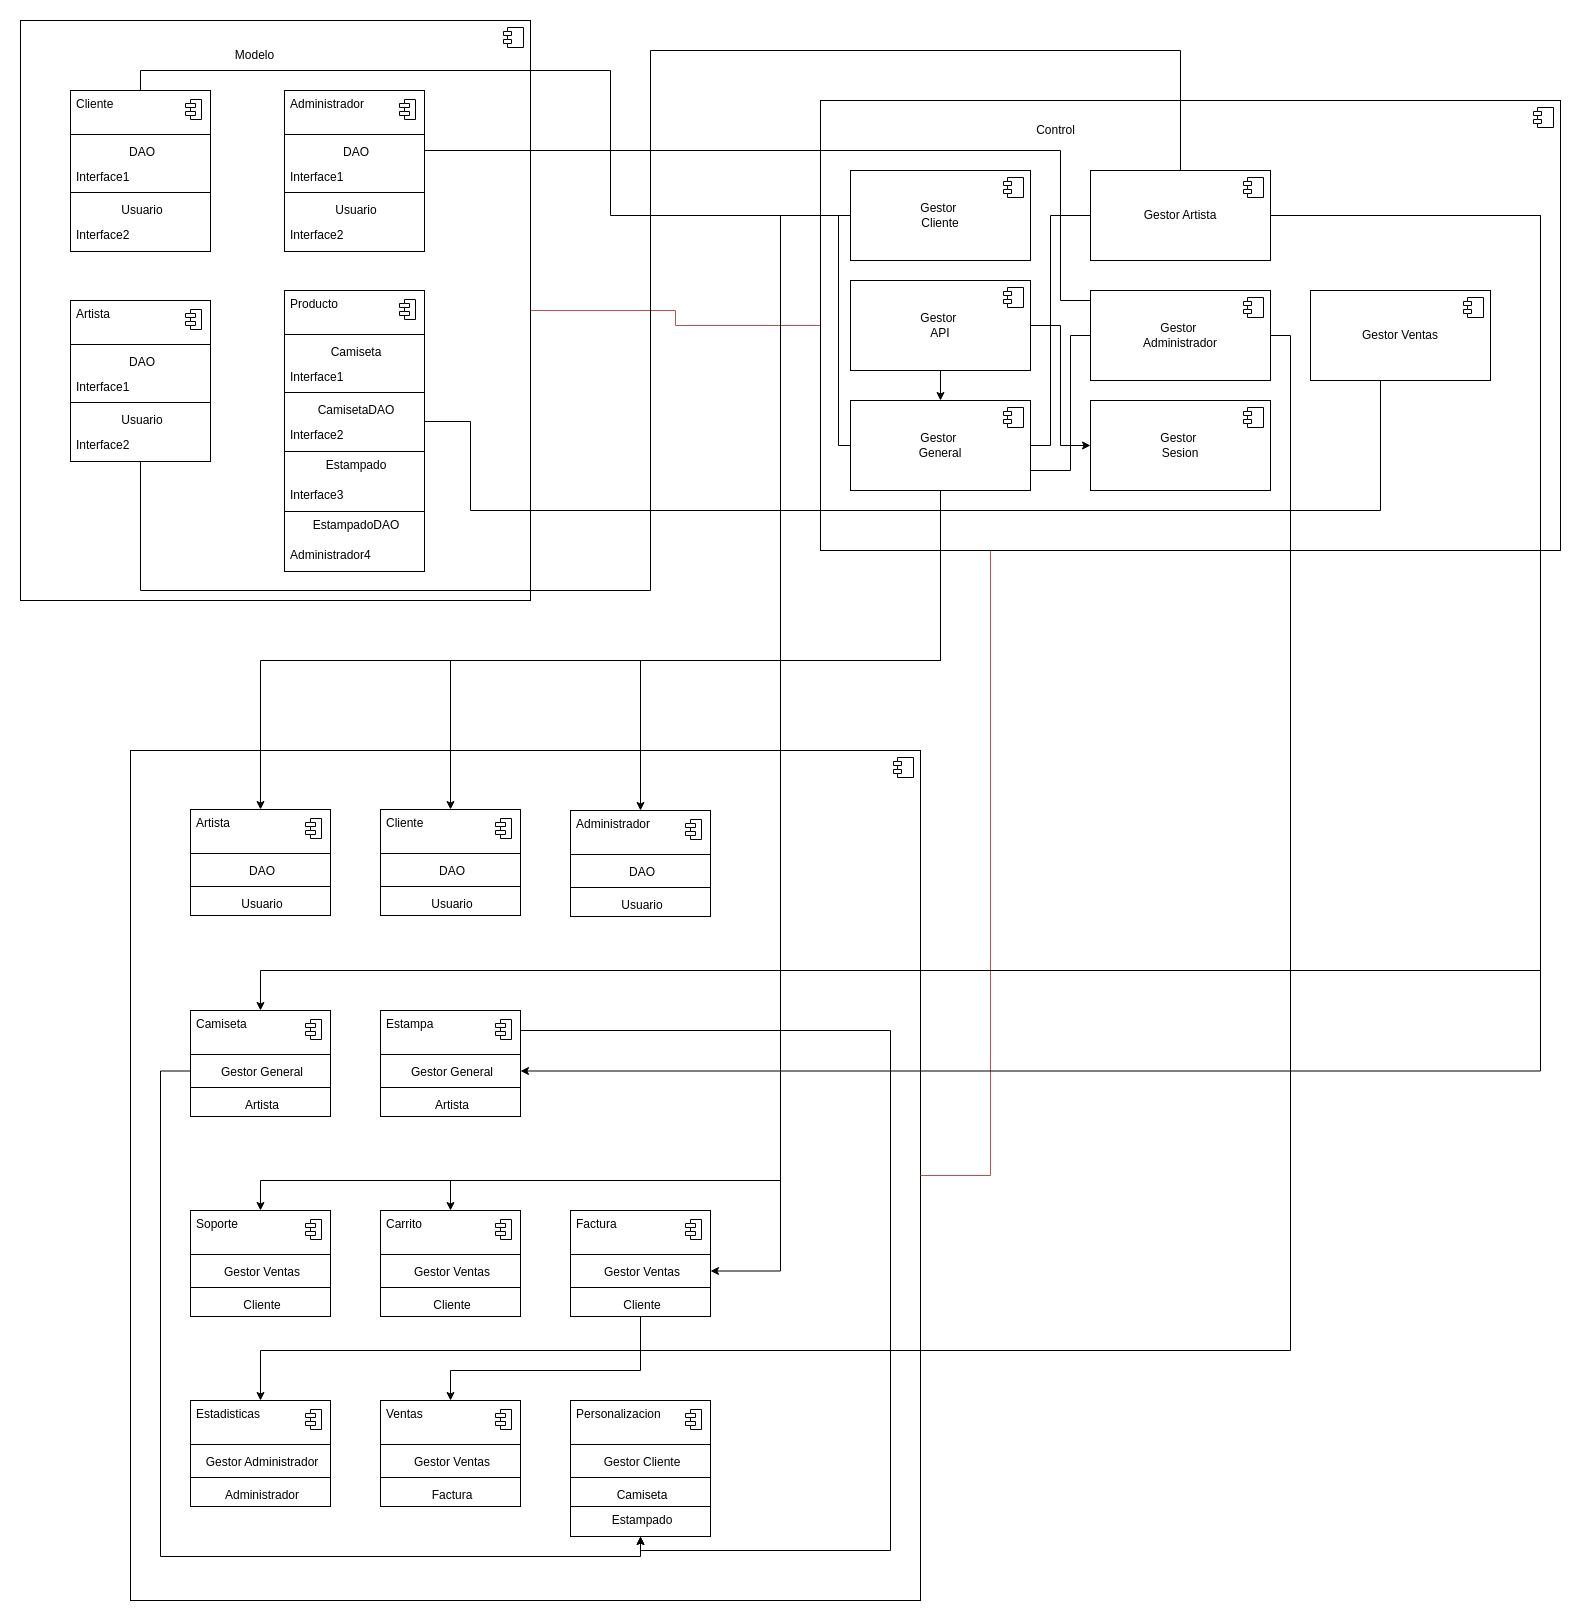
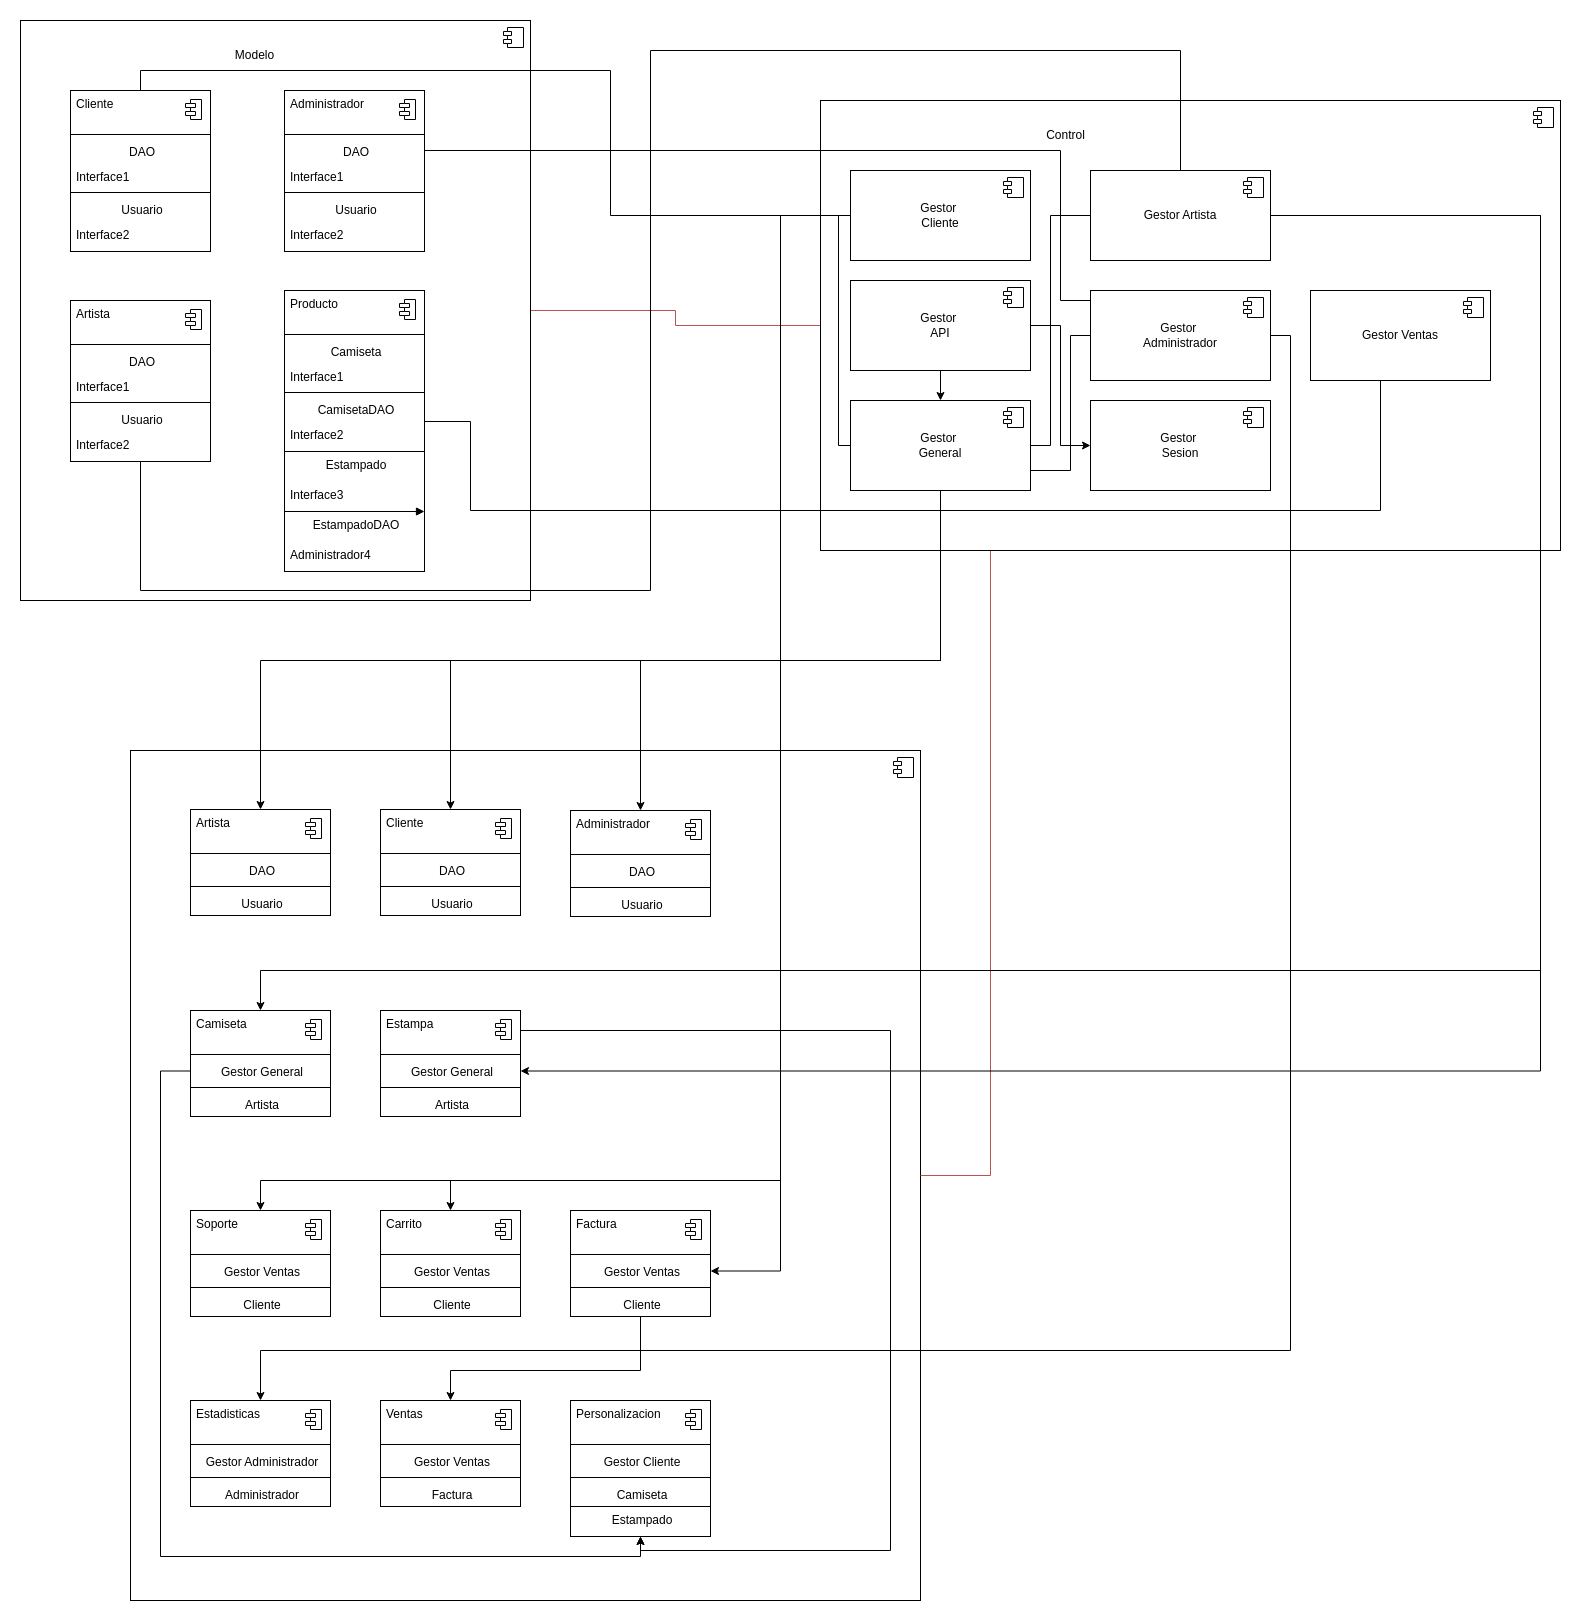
node "Control": moved (1056, 131) -> (1066, 136)
edge "Interface3" -- "EstampadoDAO": arrowhead none -> block
